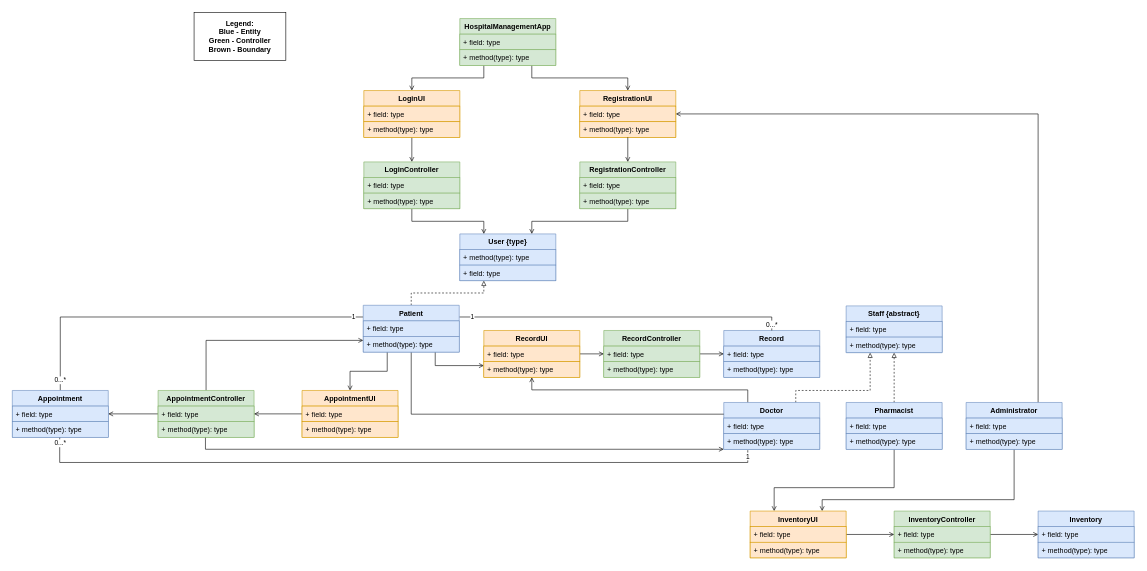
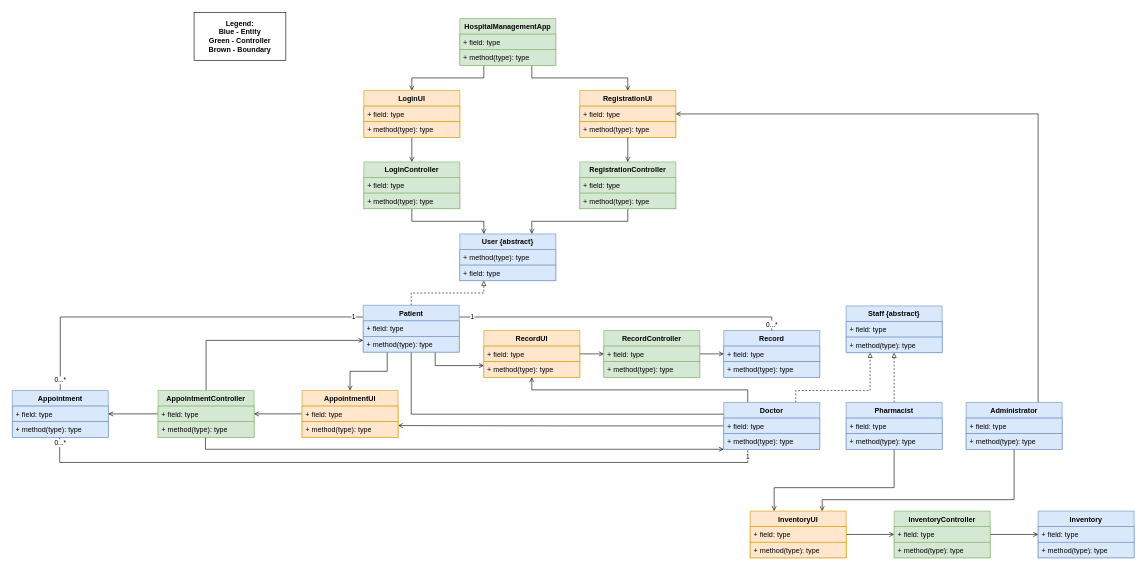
node "User {type}": label "User {type}" -> "User {abstract}"
edge "Doctor" -> "AppointmentUI": added
